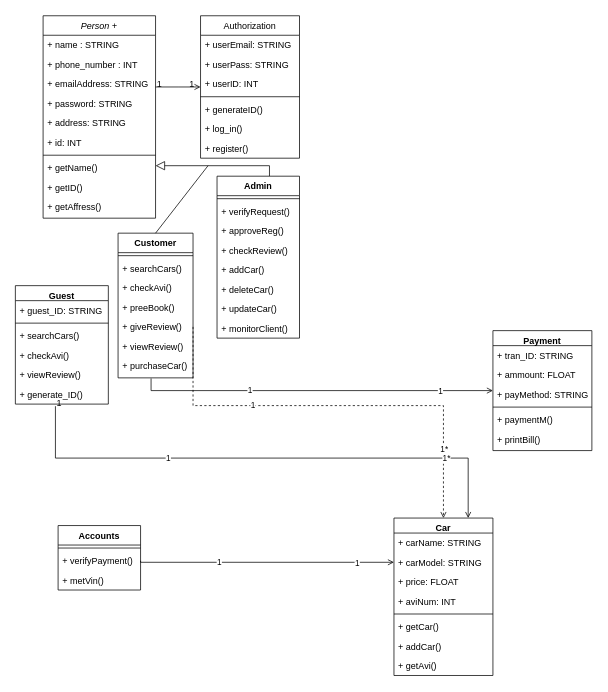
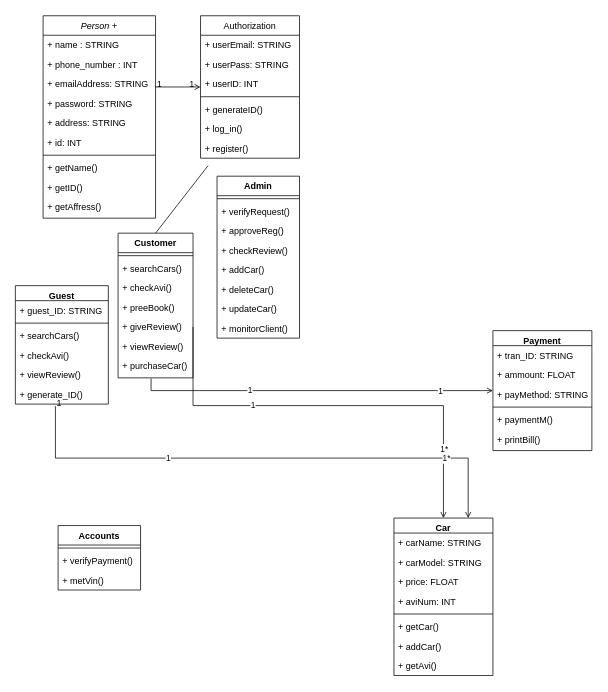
edge "Admin" -> "Person +": removed
edge "+ giveReview()" -> "Car": style dashed -> solid
edge "+ verifyPayment()" -> "+ carModel: STRING": removed, labels "1", "1"
